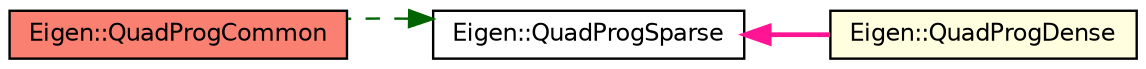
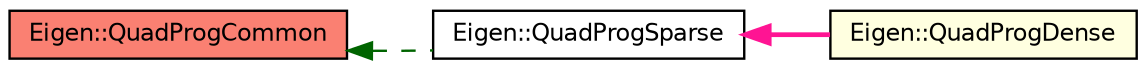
edge "Eigen::QuadProgCommon" -> "Eigen::QuadProgSparse": reversed
